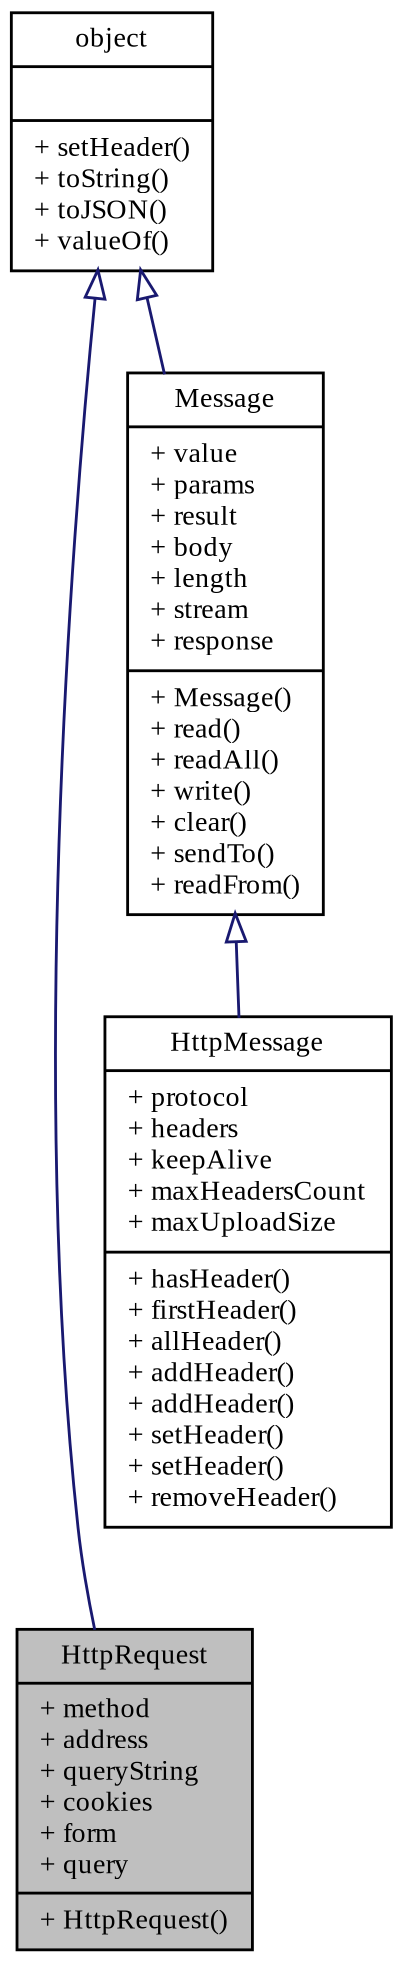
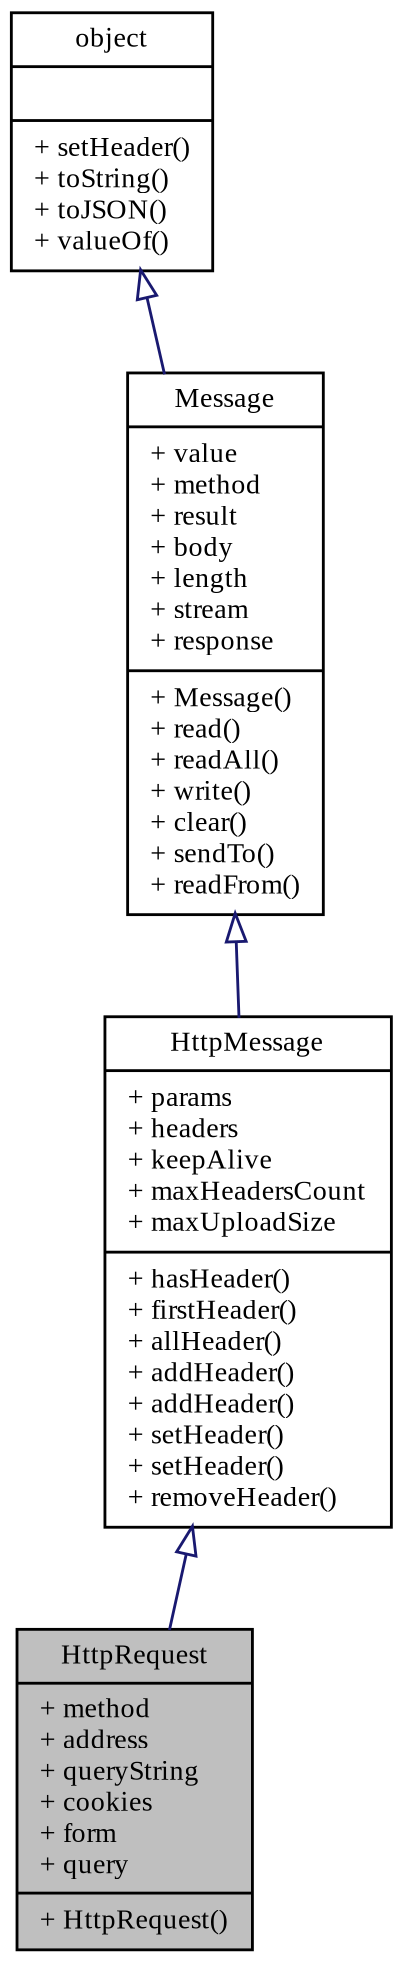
node "Message": text "+ params" -> "+ method"
edge "HttpRequest" -> "object": now "HttpRequest" -> "HttpMessage"
node "HttpMessage": text "+ protocol" -> "+ params"
